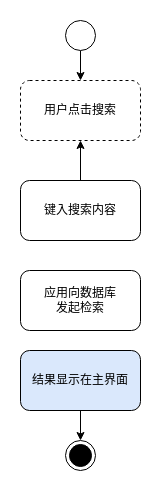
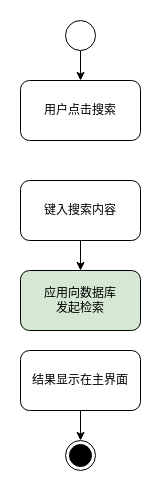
node "用户点击搜索": style dashed -> solid
edge "键入搜索内容" -> "用户点击搜索": now "键入搜索内容" -> "应用向数据库 发起检索"
node "应用向数据库 发起检索": fillcolor #ffffff -> #d5e8d4
node "结果显示在主界面": fillcolor #dae8fc -> #ffffff
